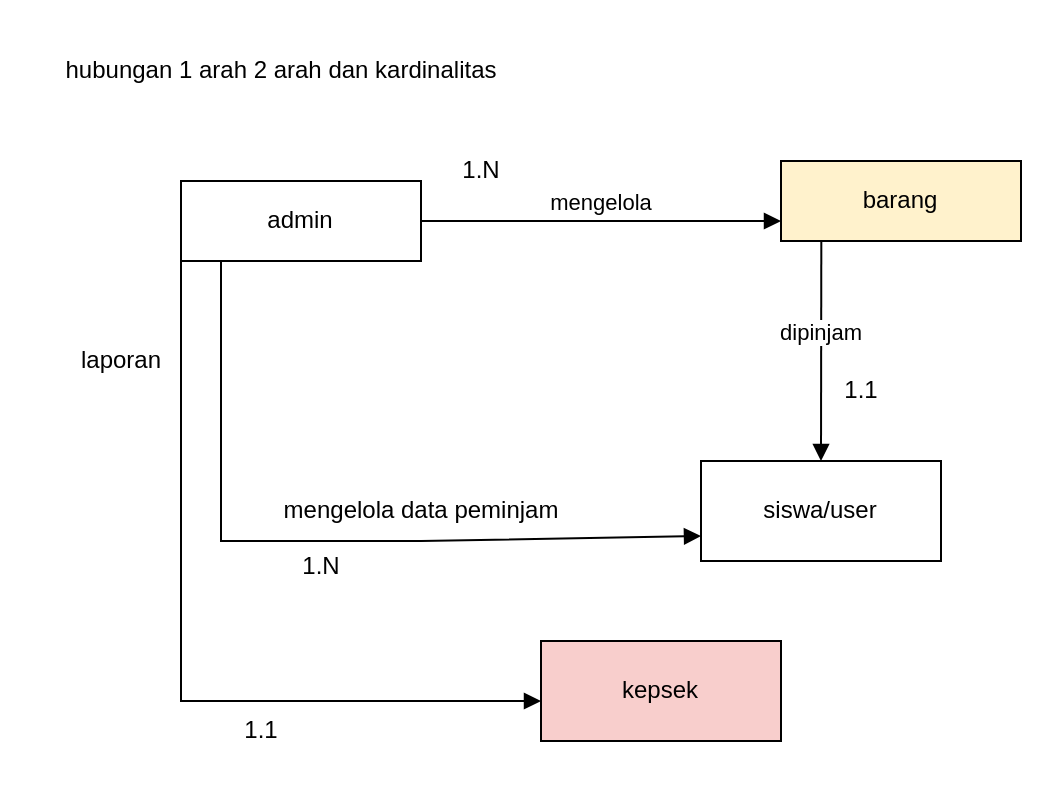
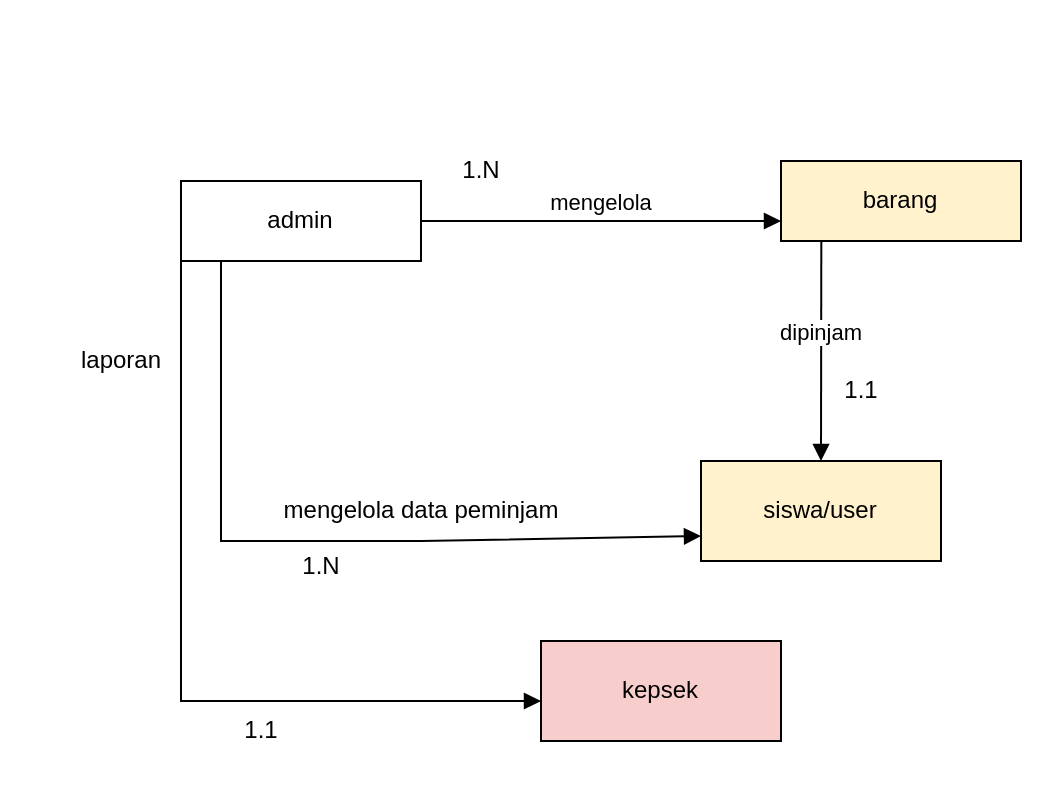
node "hubungan 1 arah 2 arah dan kardinalitas": removed
node "siswa/user": fillcolor #ffffff -> #fff2cc
